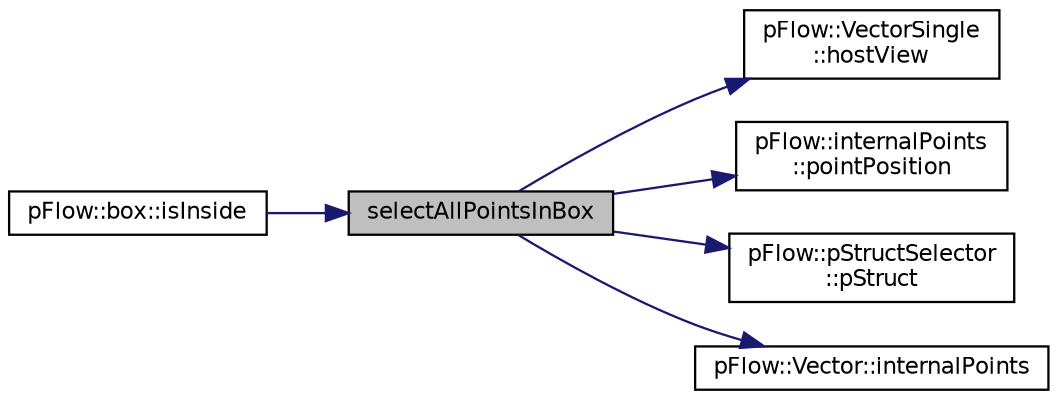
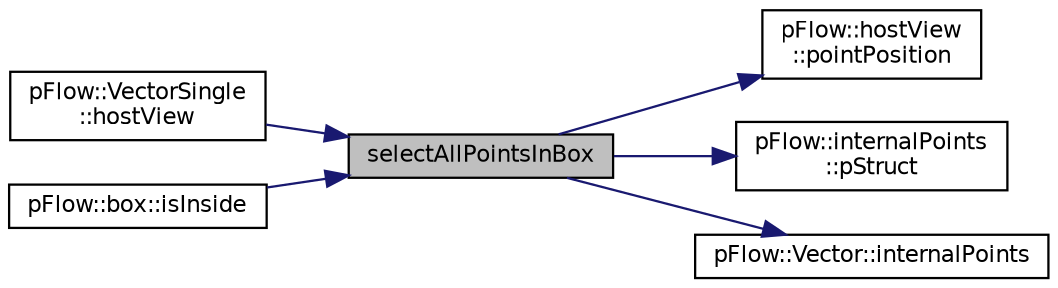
edge "selectAllPointsInBox" -> "pFlow::VectorSingle ::hostView": reversed
node "pFlow::internalPoints ::pointPosition": label "pFlow::internalPoints ::pointPosition" -> "pFlow::hostView ::pointPosition"
node "pFlow::pStructSelector ::pStruct": label "pFlow::pStructSelector ::pStruct" -> "pFlow::internalPoints ::pStruct"
